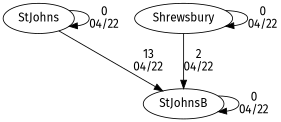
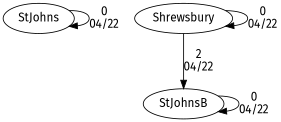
edge "StJohns" -> "StJohnsB": removed, label "13 04/22"
